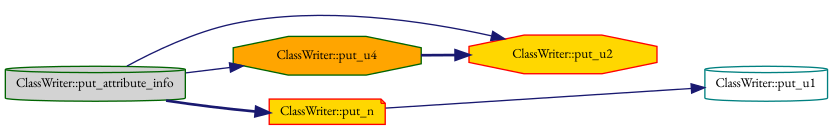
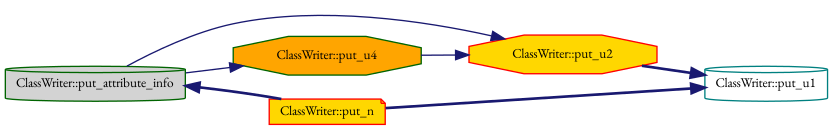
edge "ClassWriter::put_u4" -> "ClassWriter::put_u2": style bold -> solid
edge "ClassWriter::put_u2" -> "ClassWriter::put_u1": added
edge "ClassWriter::put_n" -> "ClassWriter::put_u1": style solid -> bold
edge "ClassWriter::put_attribute_info" -> "ClassWriter::put_n": reversed
